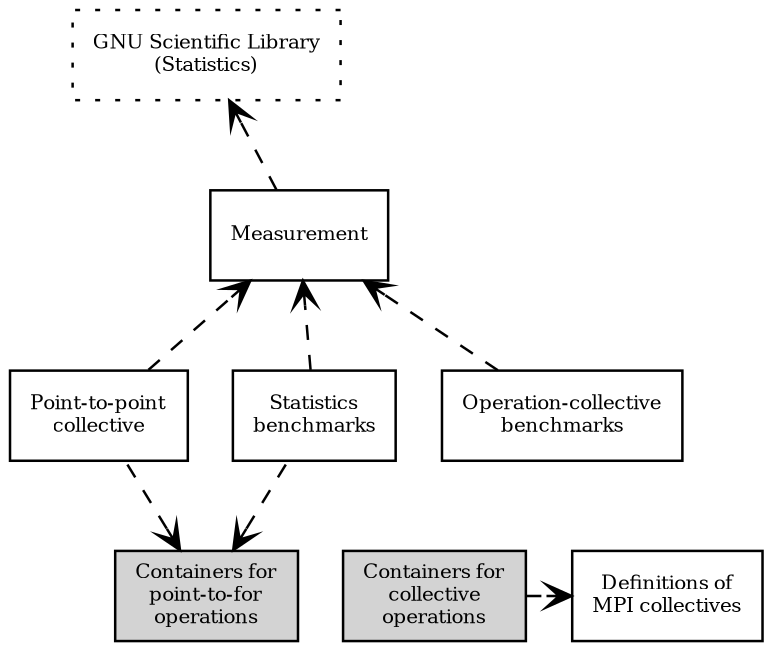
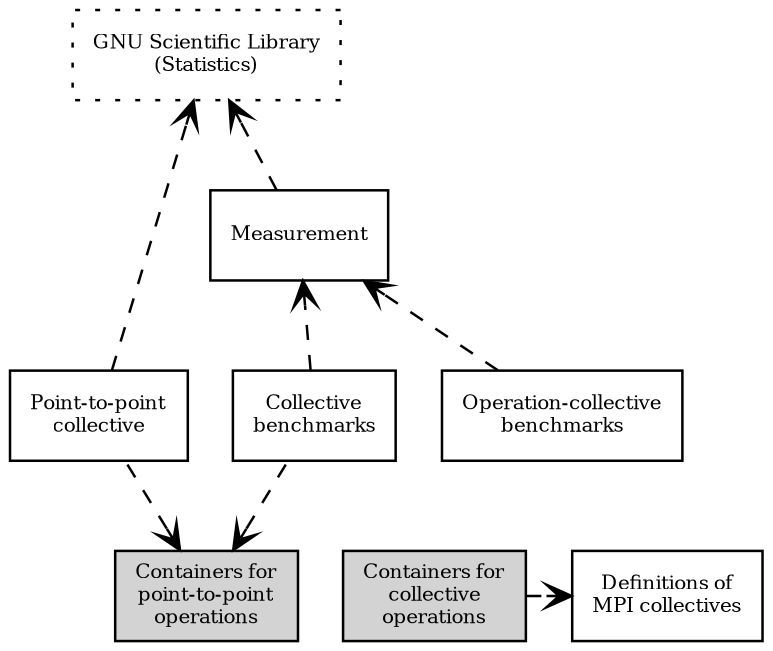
edge "Point-to-point collective" -> "Measurement": now "Point-to-point collective" -> "GNU Scientific Library (Statistics)"
node "Statistics benchmarks": label "Statistics benchmarks" -> "Collective benchmarks"
node "Containers for point-to-for operations": label "Containers for point-to-for operations" -> "Containers for point-to-point operations"
